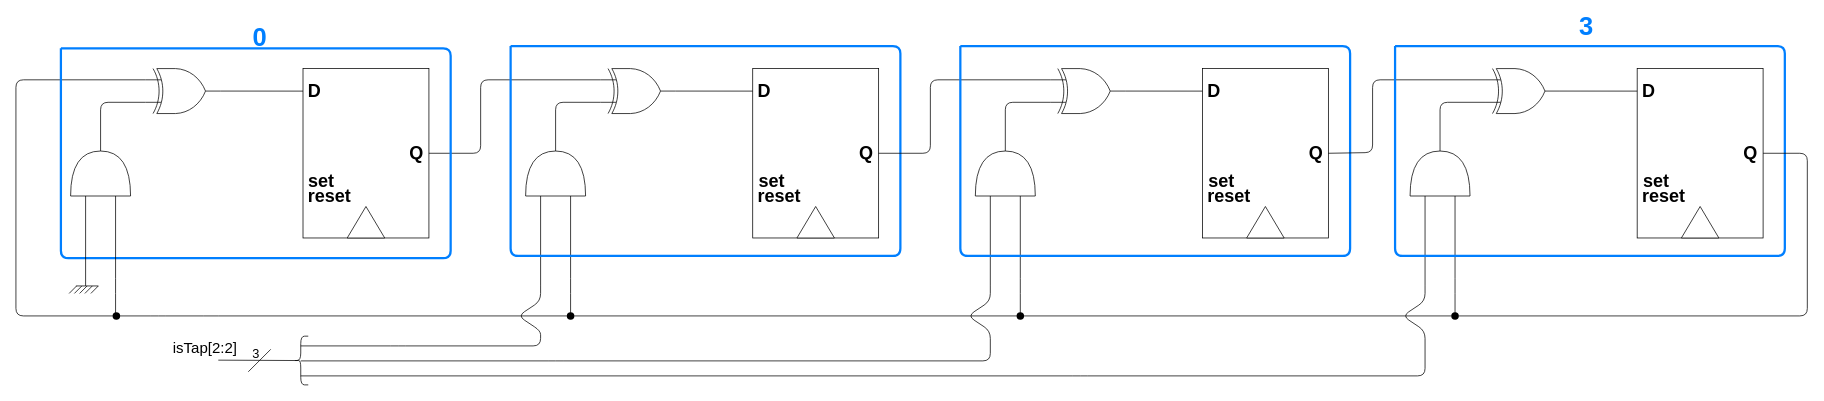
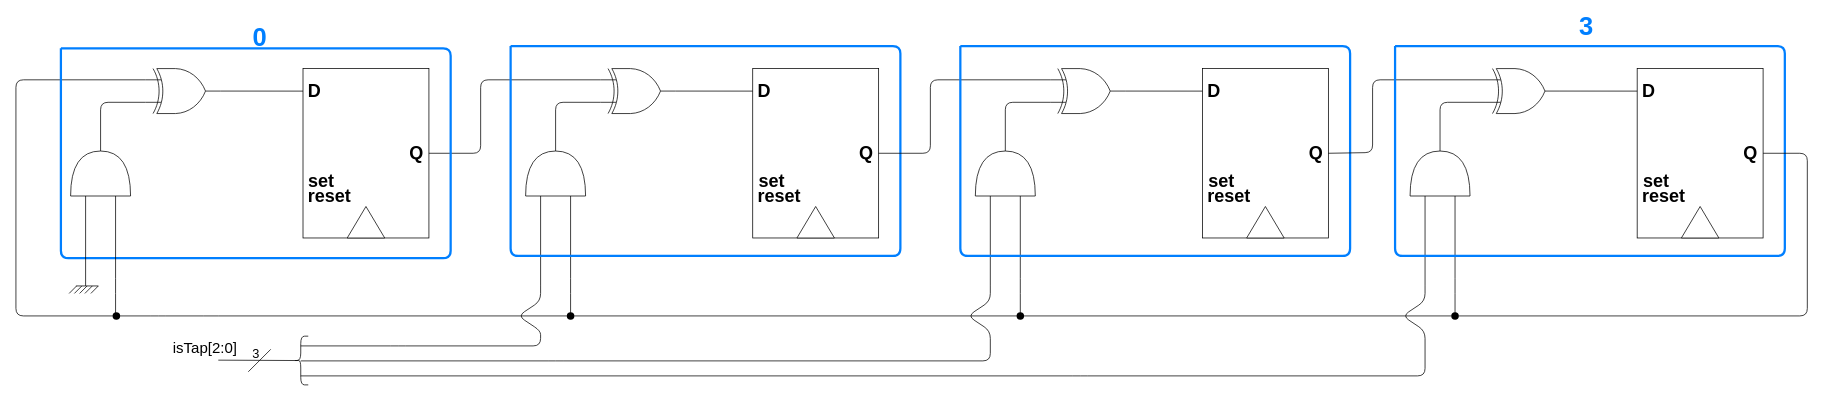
node "isTap[2:2]": label "isTap[2:2]" -> "isTap[2:0]"
